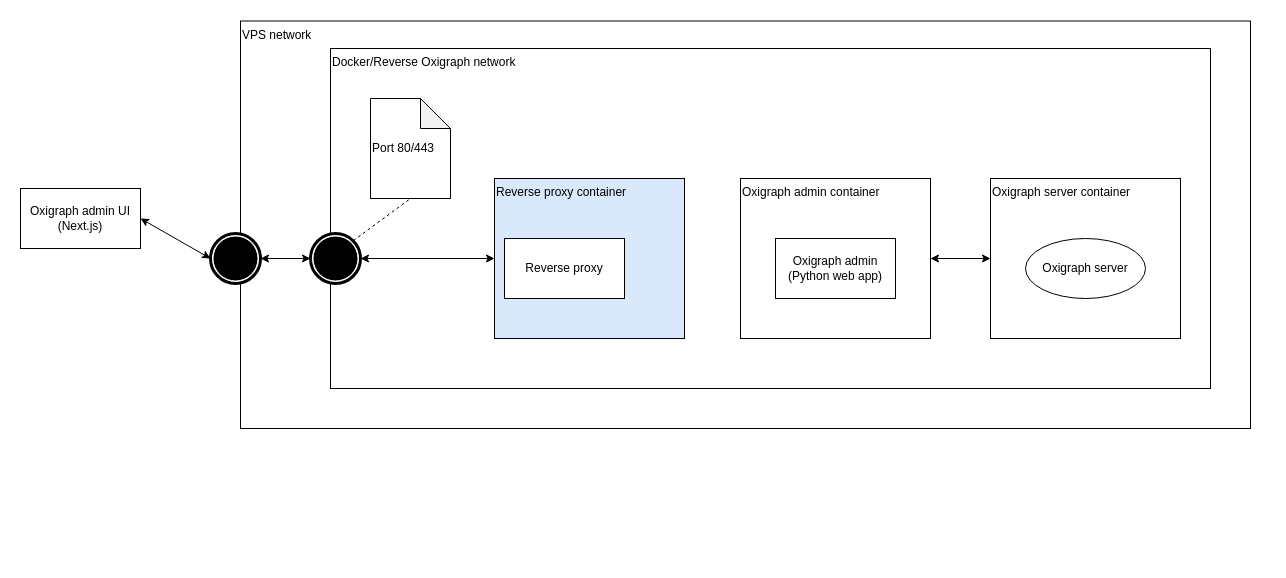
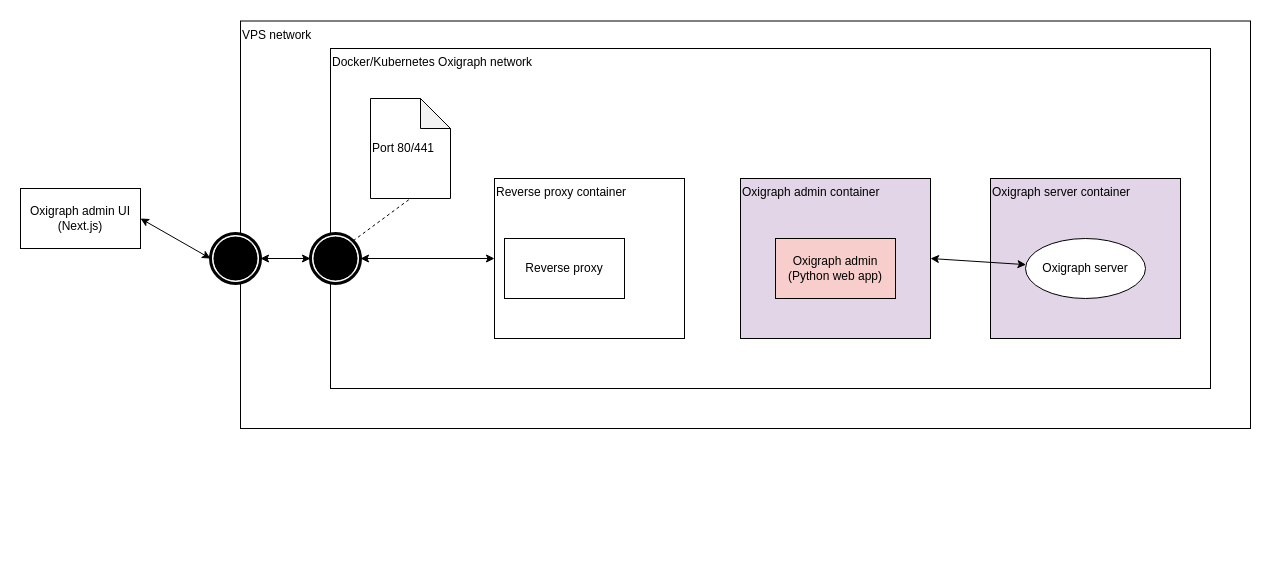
node "Docker/Reverse Oxigraph network": label "Docker/Reverse Oxigraph network" -> "Docker/Kubernetes Oxigraph network"
node "Port 80/443": label "Port 80/443" -> "Port 80/441"
node "Reverse proxy container": fillcolor #dae8fc -> #ffffff
node "Oxigraph admin container": fillcolor #ffffff -> #e1d5e7
node "Oxigraph server container": fillcolor #ffffff -> #e1d5e7
edge "Oxigraph admin container" -- "Oxigraph server container": now "Oxigraph admin container" -- "Oxigraph server"
node "Oxigraph admin (Python web app)": fillcolor #ffffff -> #f8cecc
